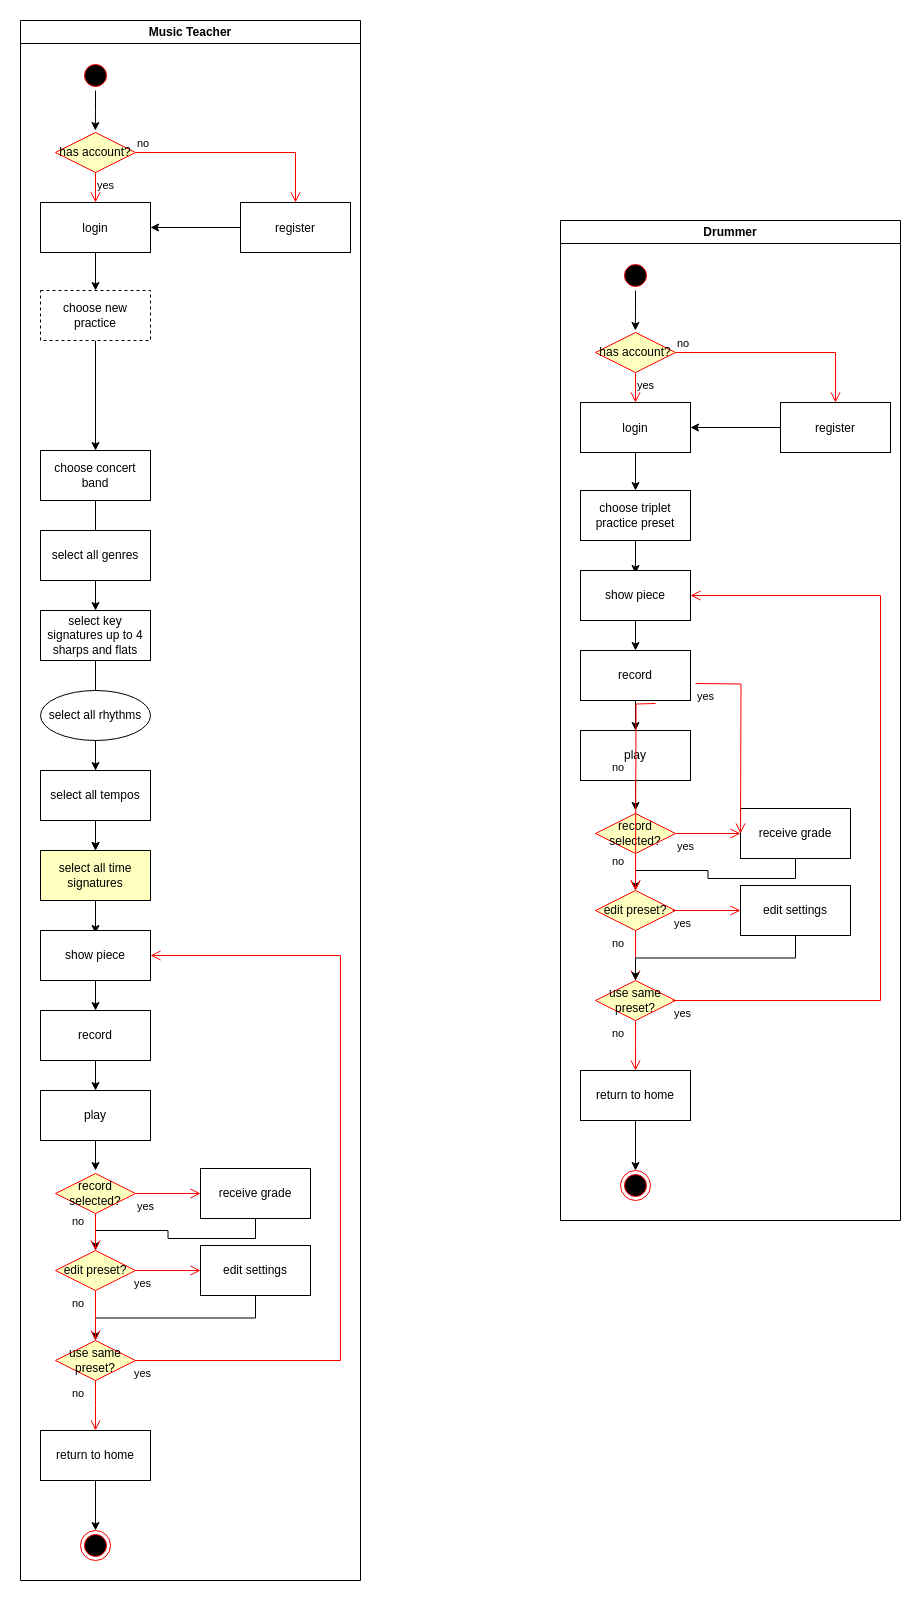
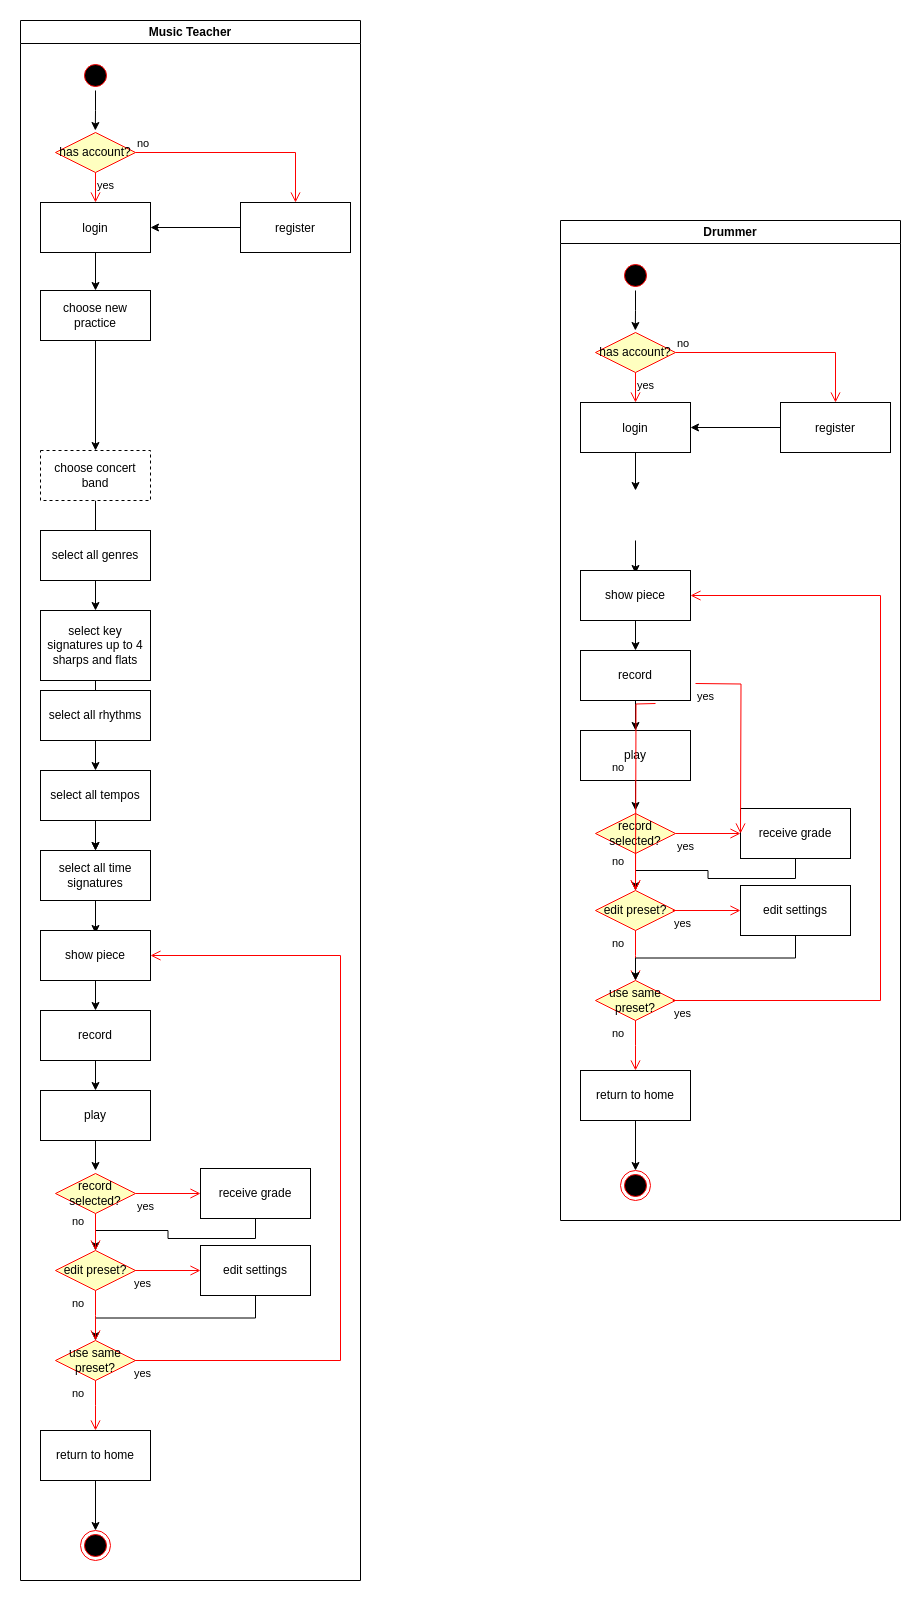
node "choose new practice": style dashed -> solid
node "choose concert band": style solid -> dashed
node "choose triplet practice preset": removed
node "select key signatures up to 4 sharps and flats": size 110x50 -> 110x70
node "select all rhythms": shape ellipse -> rectangle
edge "select all rhythms" -> "select all time signatures": style solid -> dashed
node "select all time signatures": fillcolor #ffffc0 -> #ffffff
